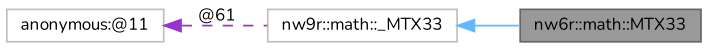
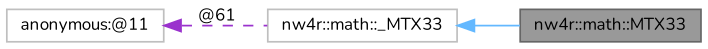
node "nw9r::math::_MTX33": label "nw9r::math::_MTX33" -> "nw4r::math::_MTX33"
node "nw6r::math::MTX33": label "nw6r::math::MTX33" -> "nw4r::math::MTX33"
